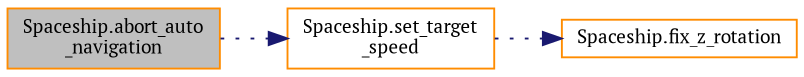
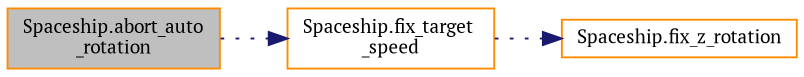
node "Spaceship.abort_auto _navigation": label "Spaceship.abort_auto _navigation" -> "Spaceship.abort_auto _rotation"
node "Spaceship.set_target _speed": label "Spaceship.set_target _speed" -> "Spaceship.fix_target _speed"
